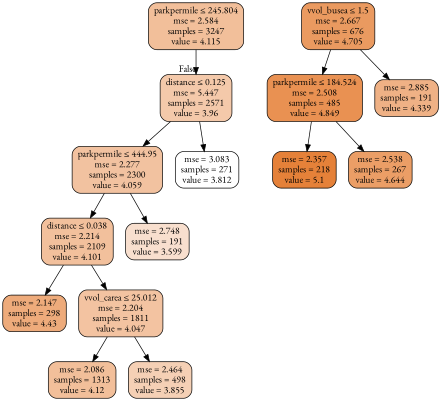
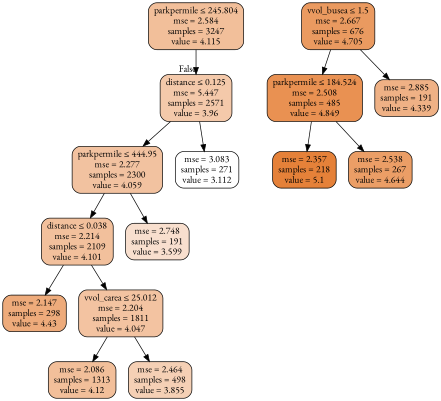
node "mse = 3.083": text "value = 3.812" -> "value = 3.112"
